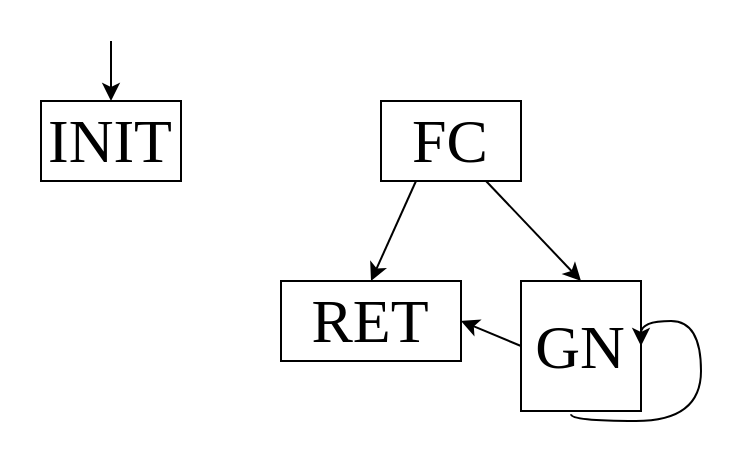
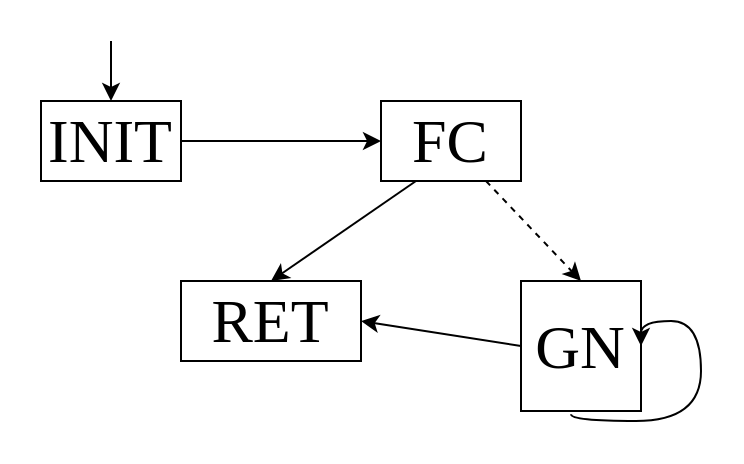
edge "INIT" -> "FC": added
edge "FC" -> "GN": style solid -> dashed
node "RET": moved (371, 321) -> (271, 321)
